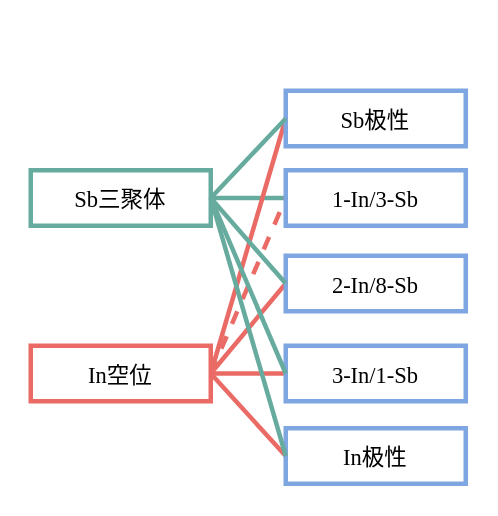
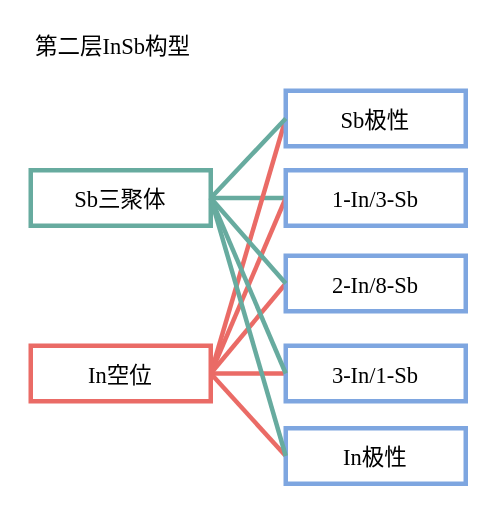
node "第二层InSb构型": added
edge "1-In/3-Sb" -- "In空位": style dashed -> solid
